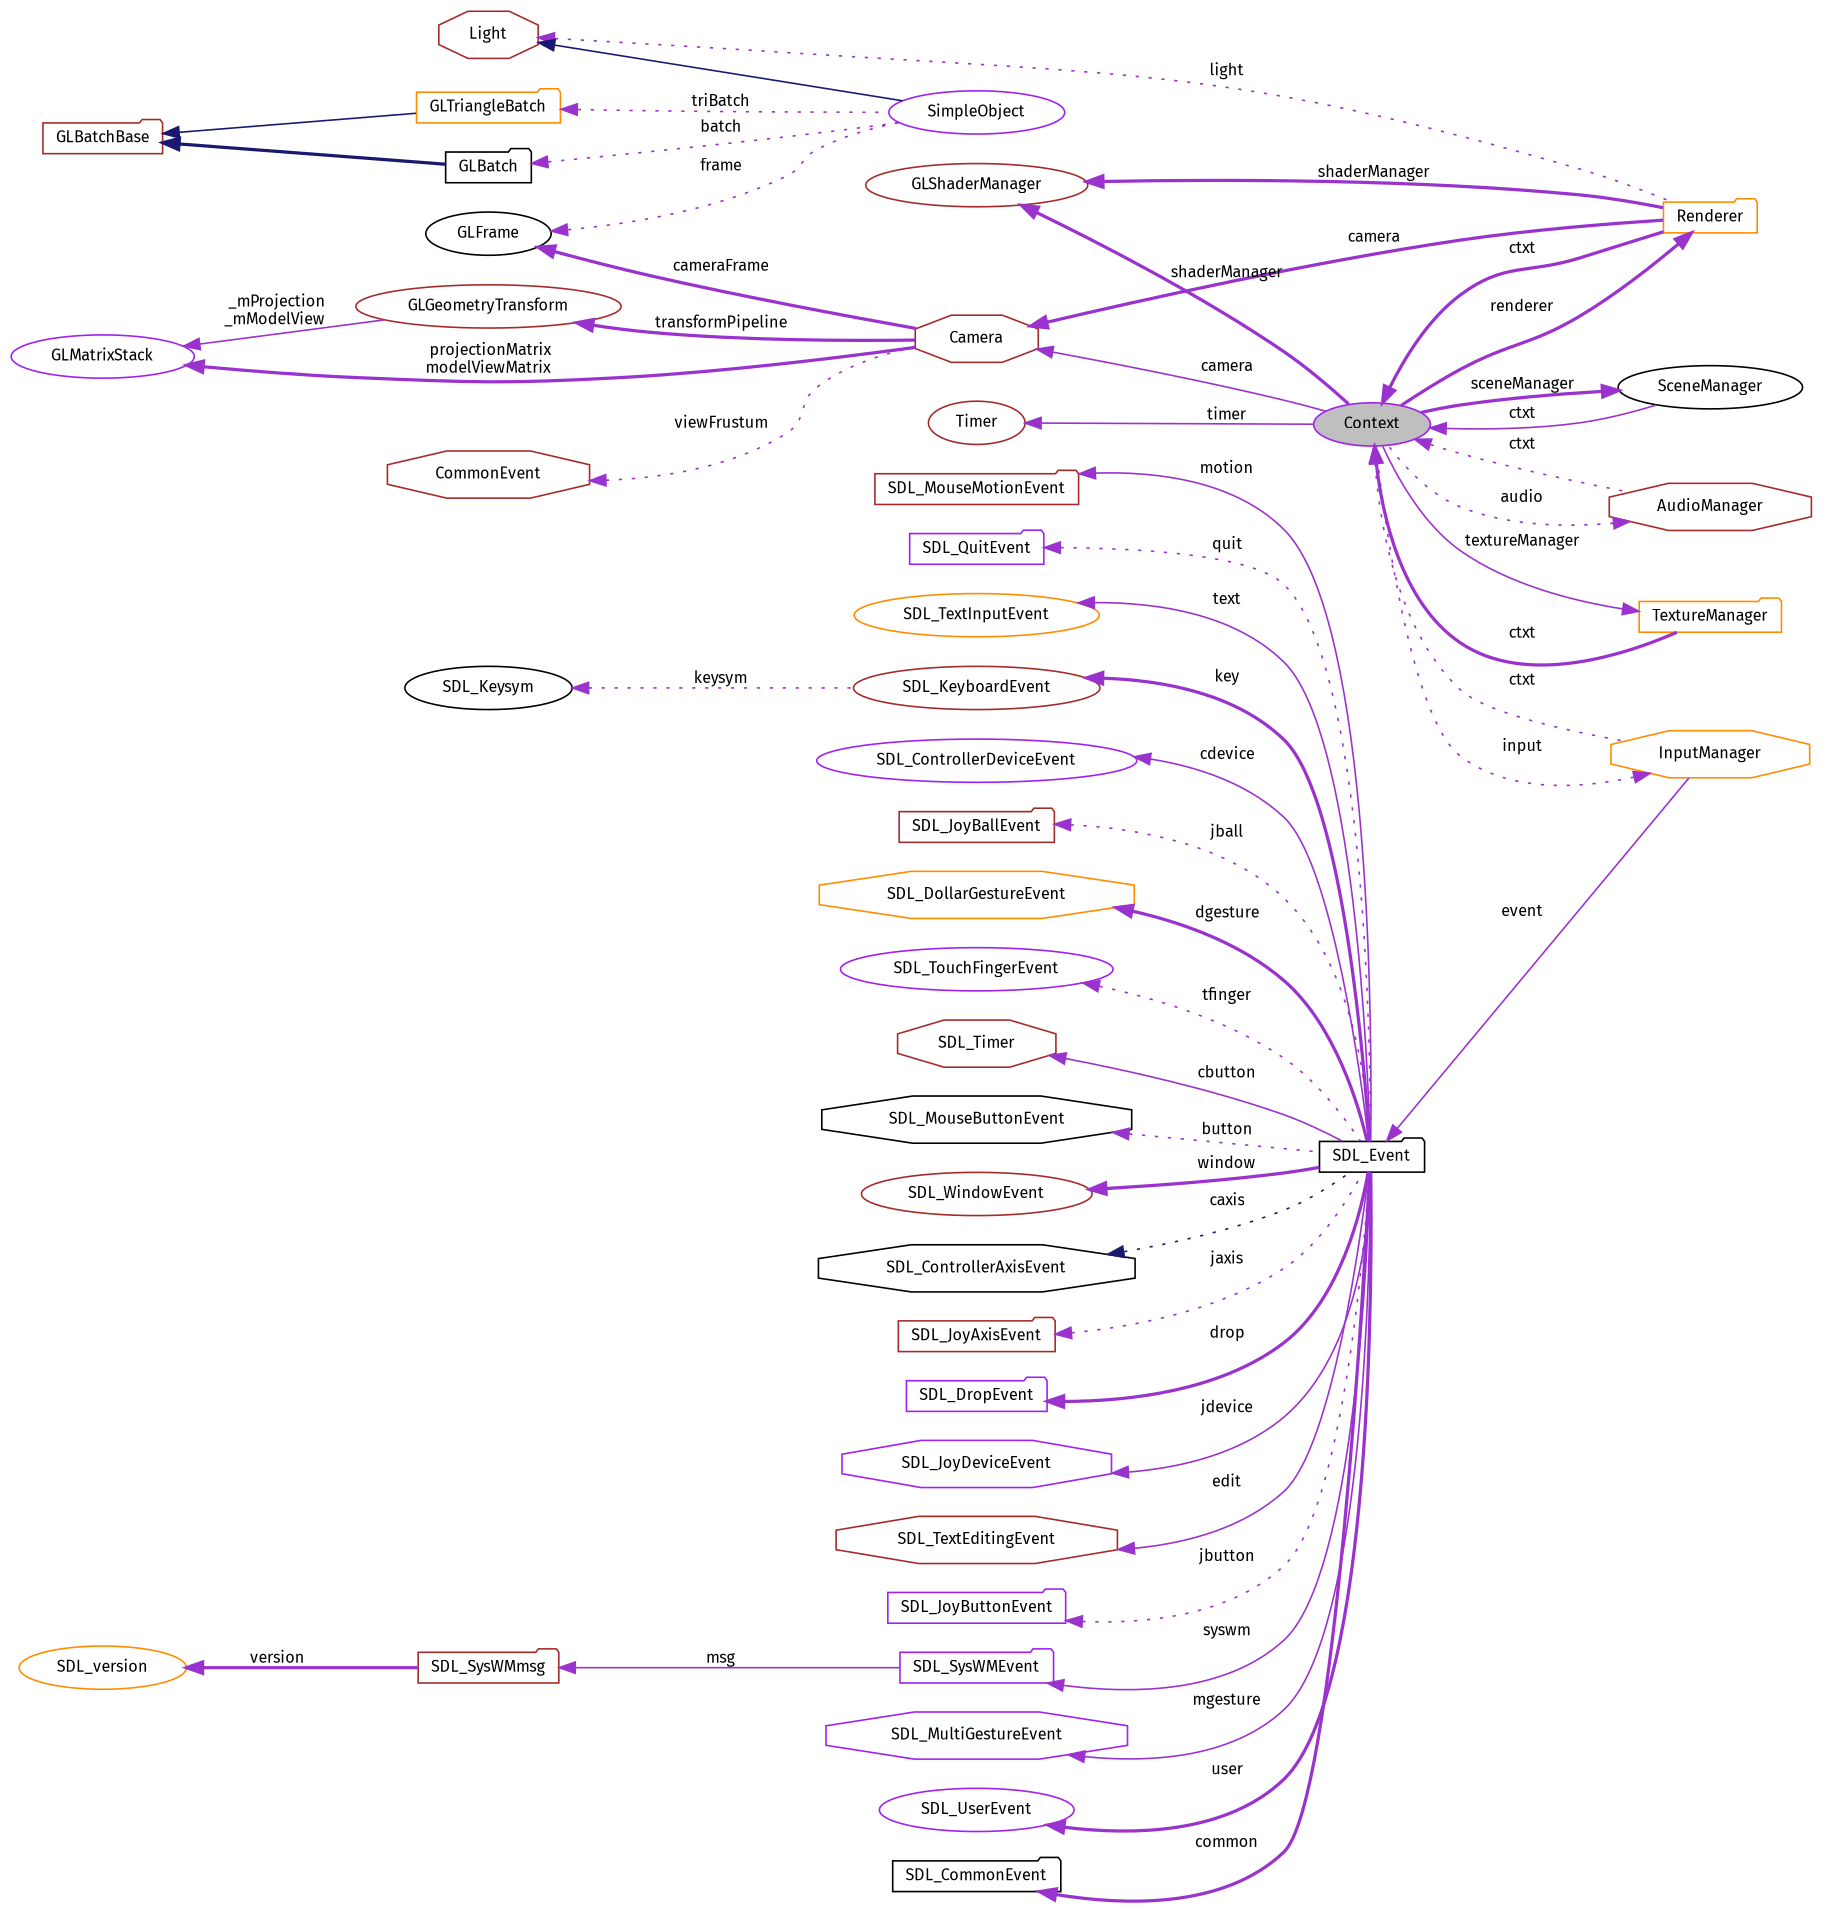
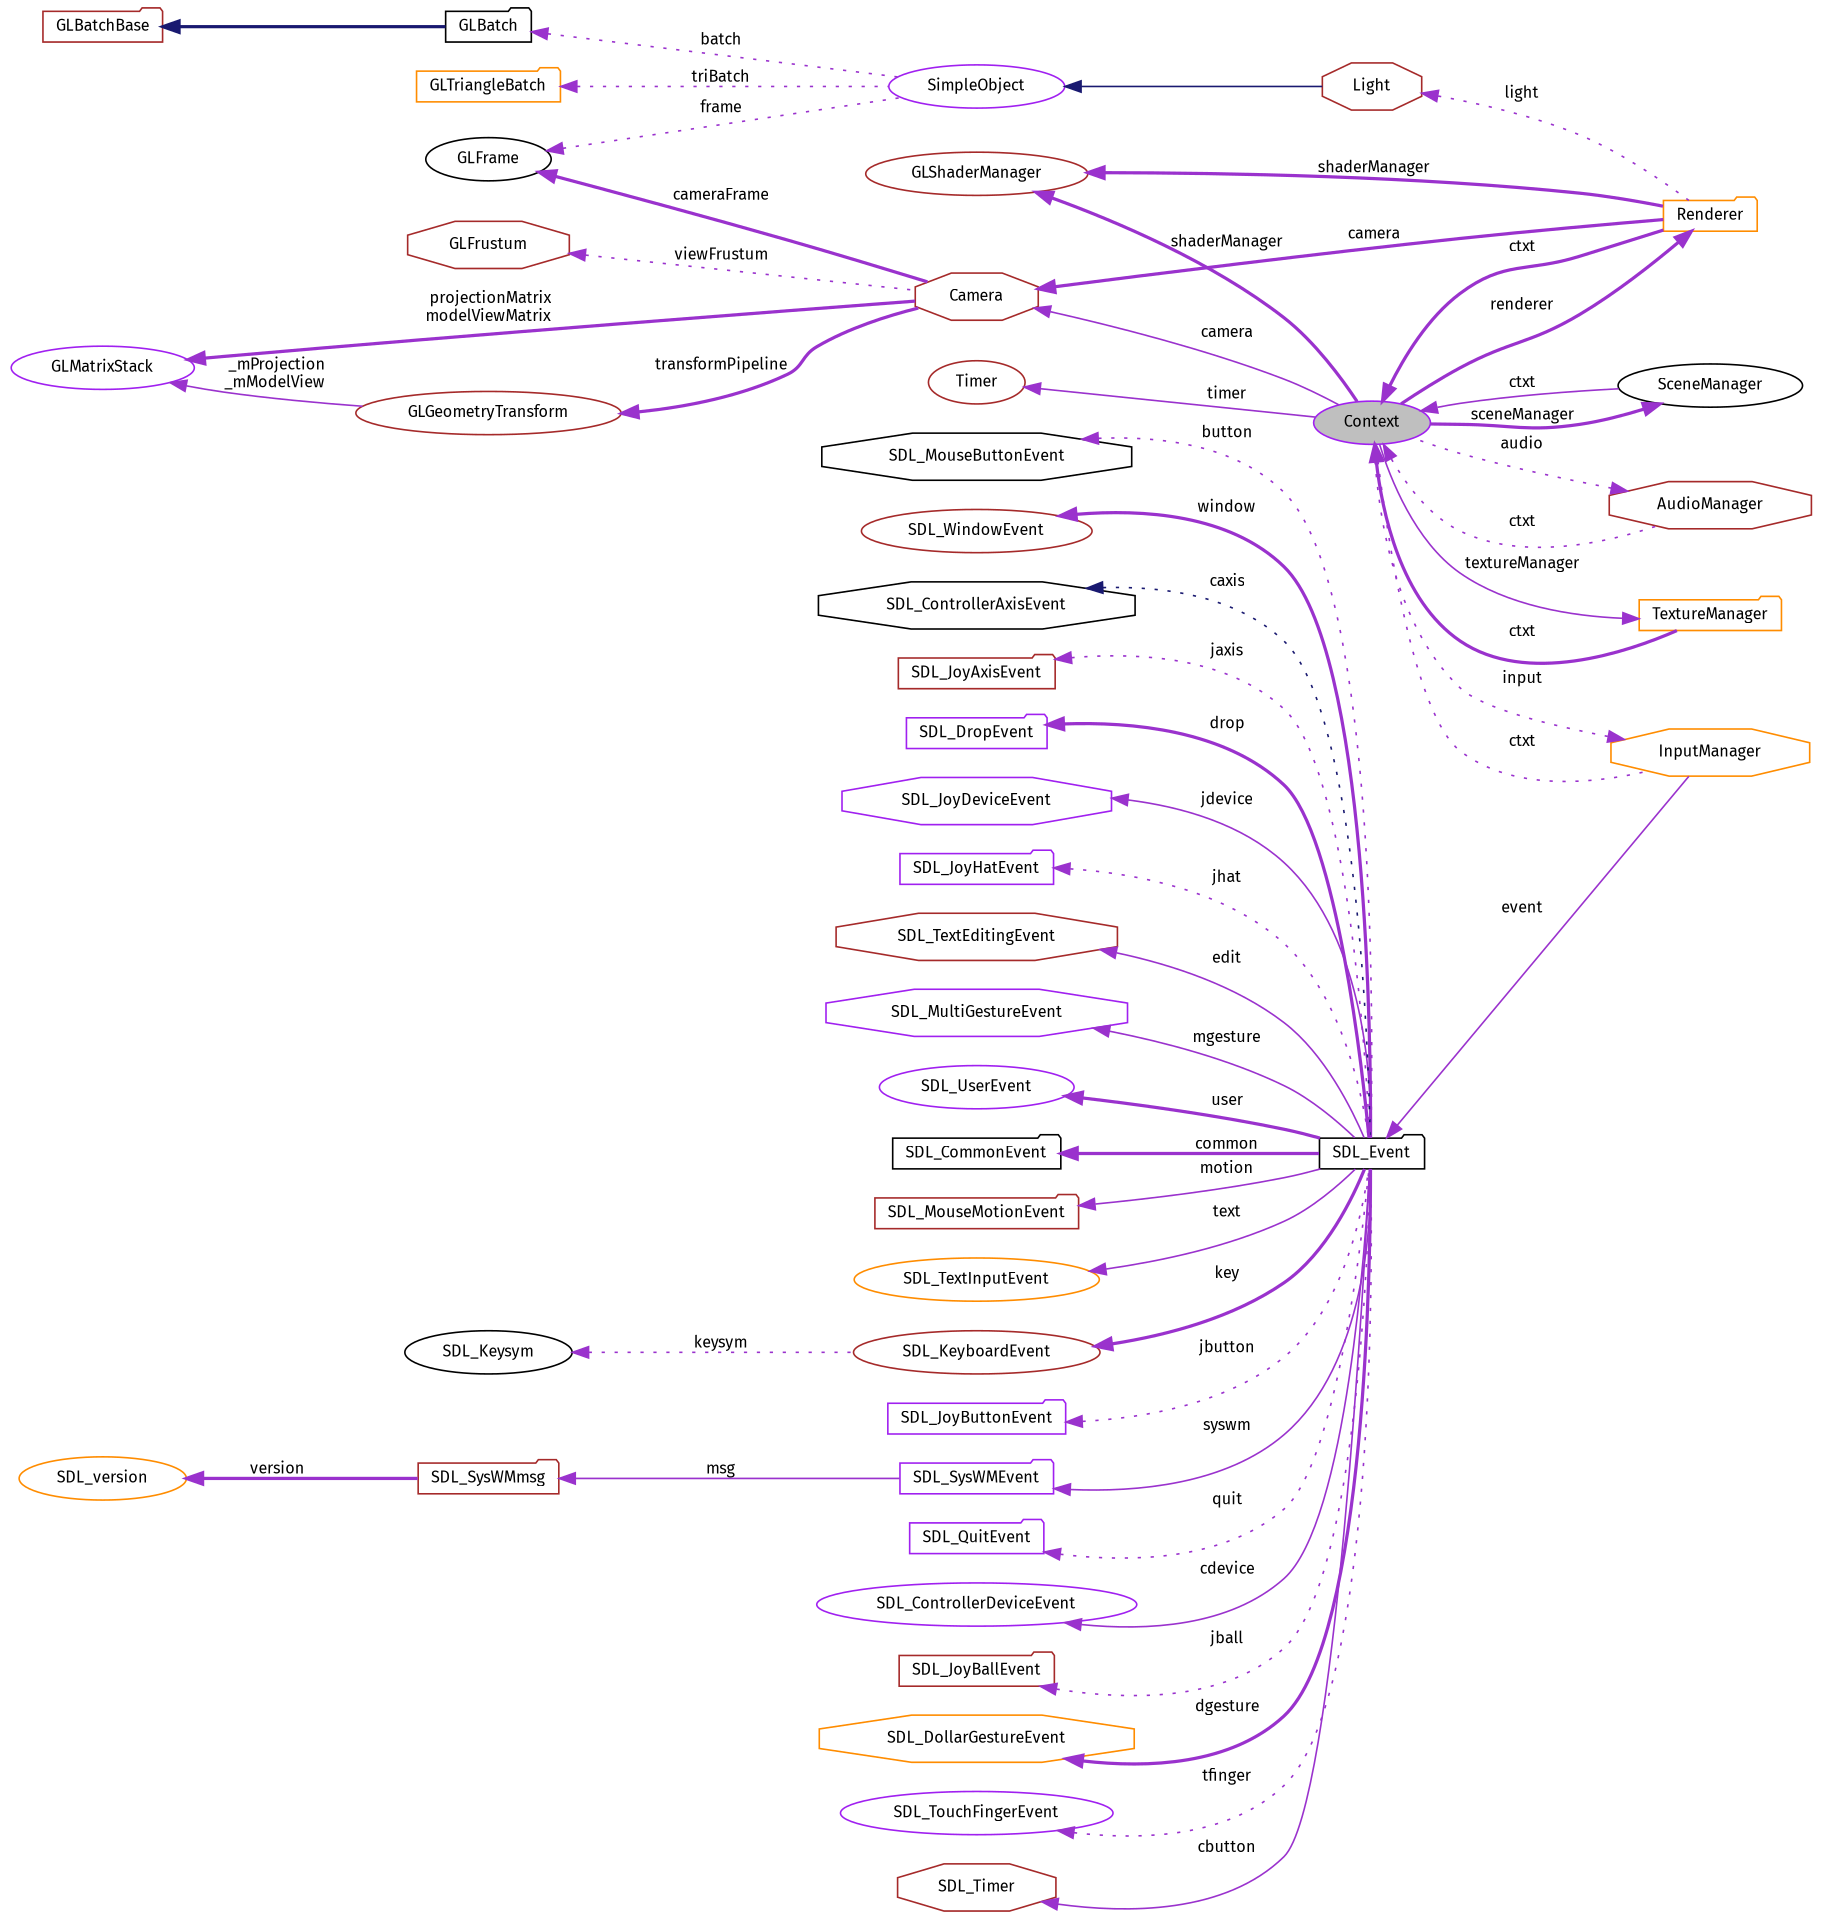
edge "SimpleObject" -> "Light": reversed
edge "GLTriangleBatch" -> "GLBatchBase": removed
node "CommonEvent": label "CommonEvent" -> "GLFrustum"
node "SDL_JoyHatEvent": added
